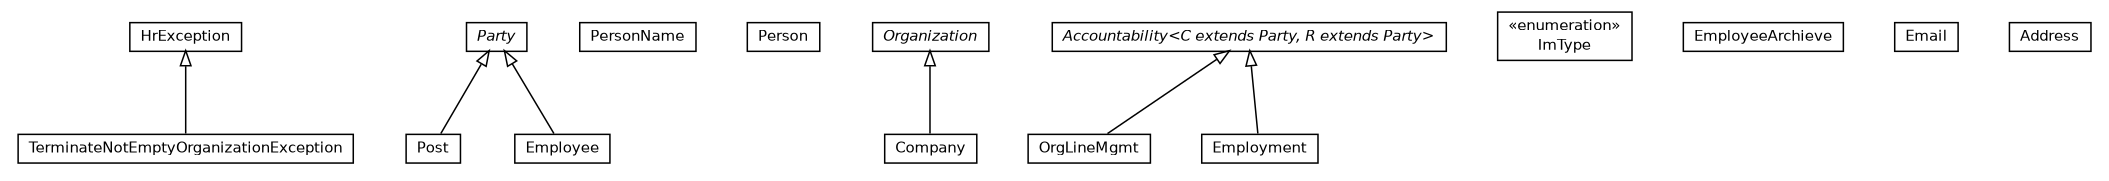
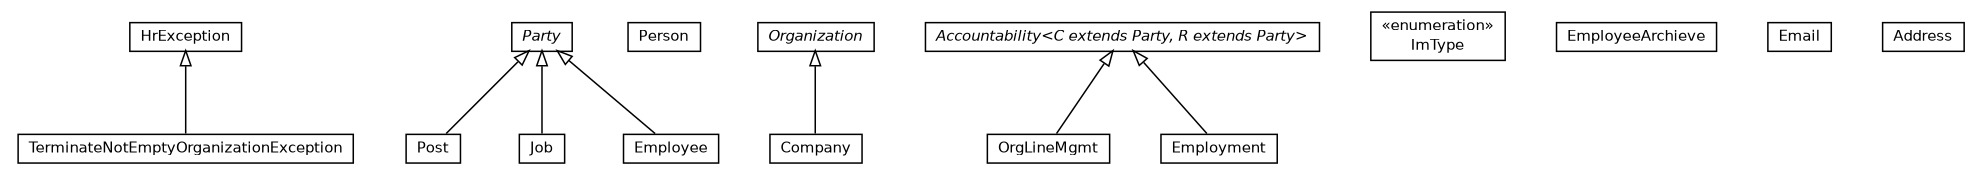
node "PersonName": removed
node "Job": added
